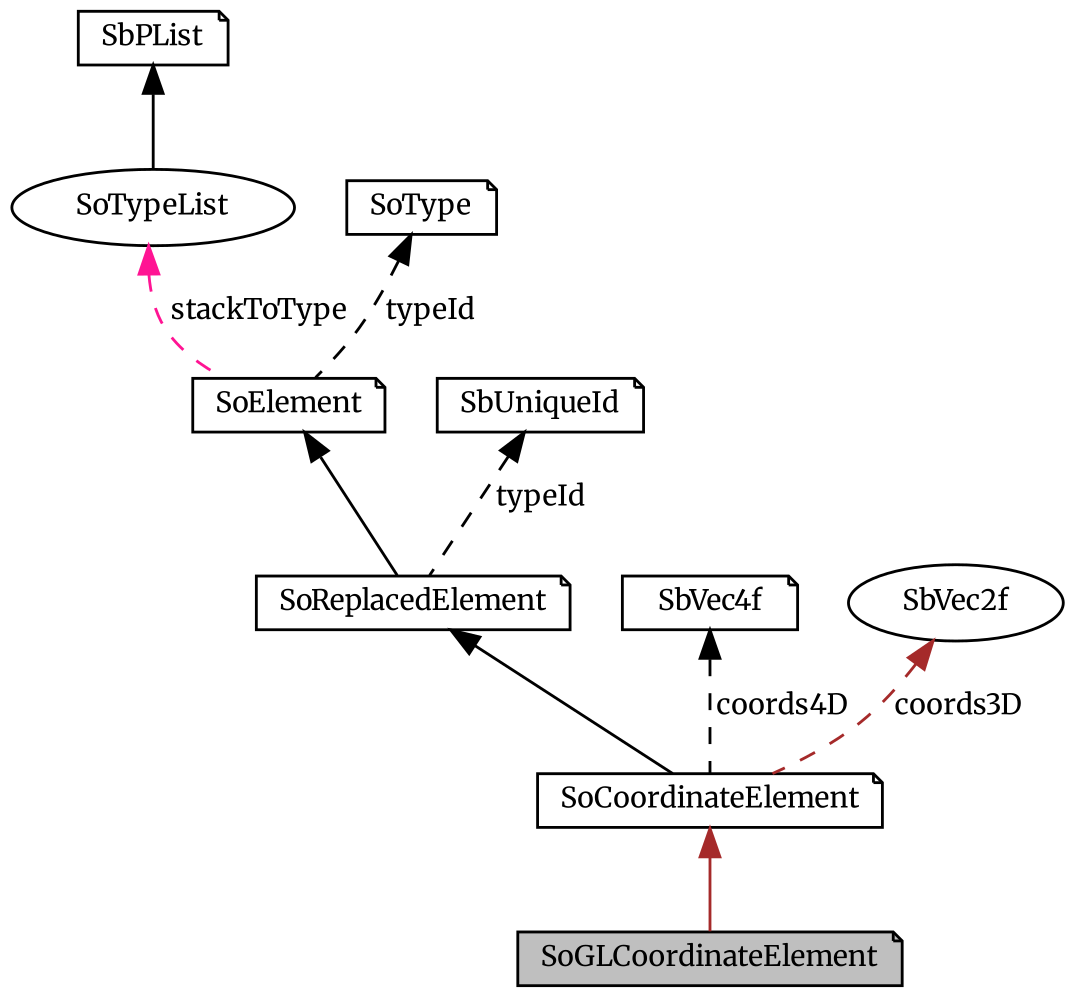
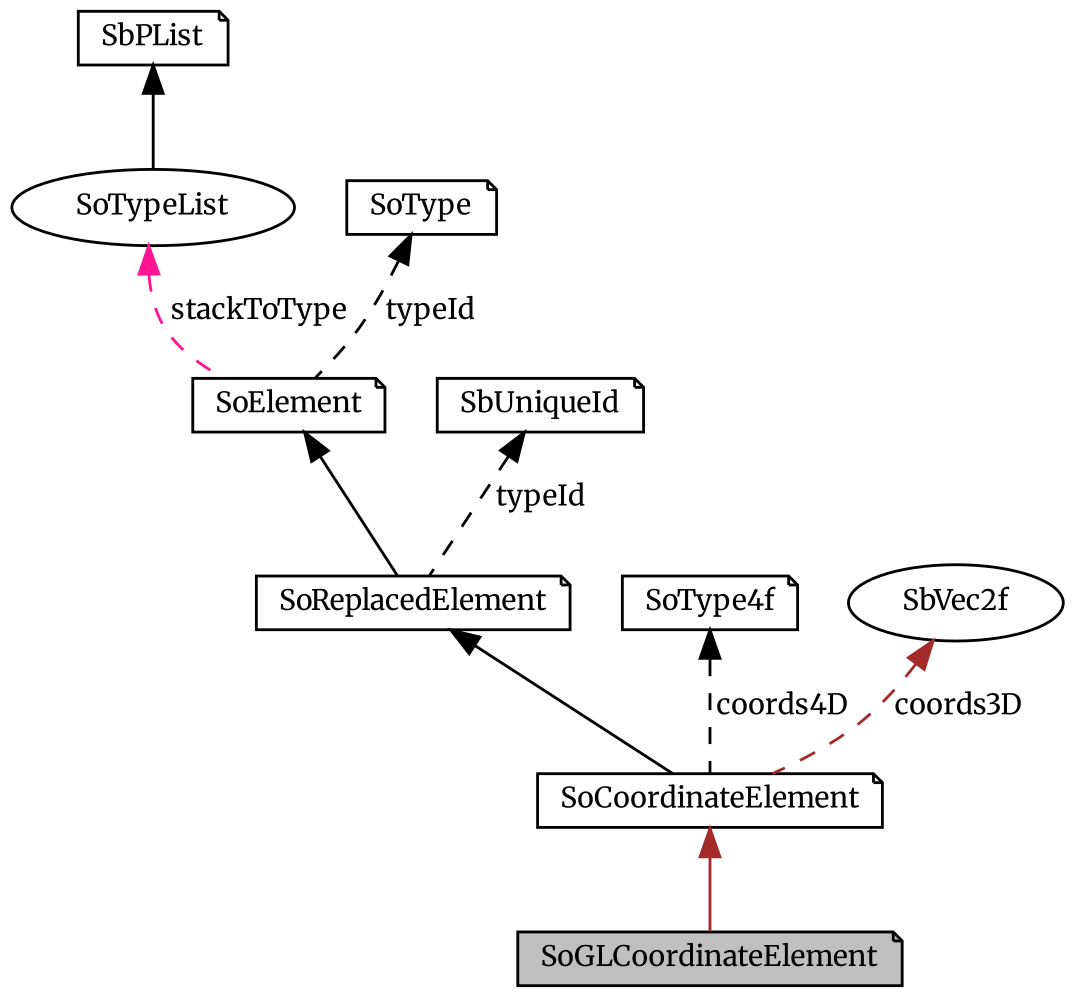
node "SbVec4f": label "SbVec4f" -> "SoType4f"
